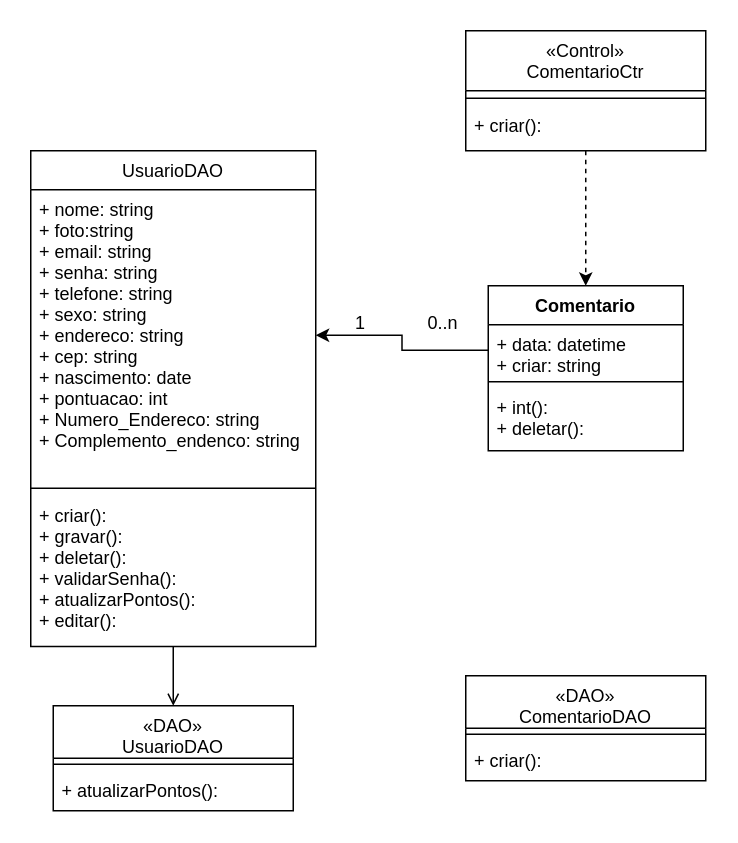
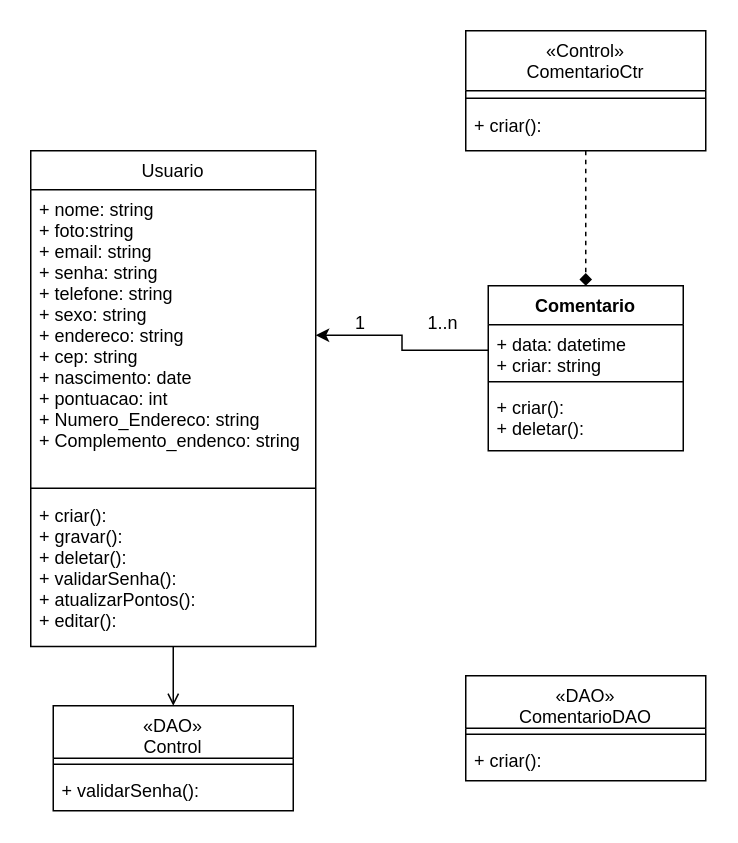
node "UsuarioDAO": label "UsuarioDAO" -> "Usuario"
edge "«Control» ComentarioCtr" -> "Comentario": arrowhead classic -> diamond
node "0..n": label "0..n" -> "1..n"
node "+ int(): + deletar():": label "+ int(): + deletar():" -> "+ criar(): + deletar():"
node "«DAO» UsuarioDAO": label "«DAO» UsuarioDAO" -> "«DAO» Control"
node "+ atualizarPontos():": label "+ atualizarPontos():" -> "+ validarSenha():"
